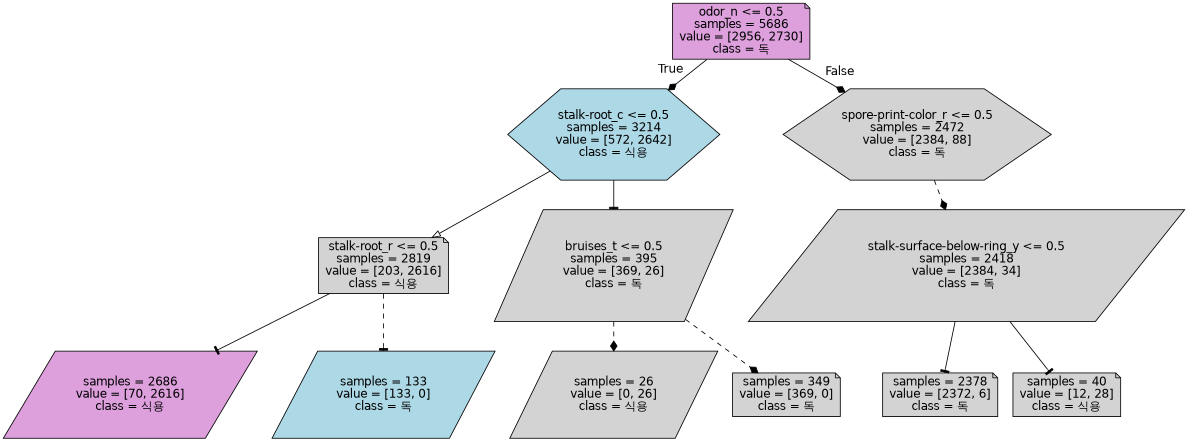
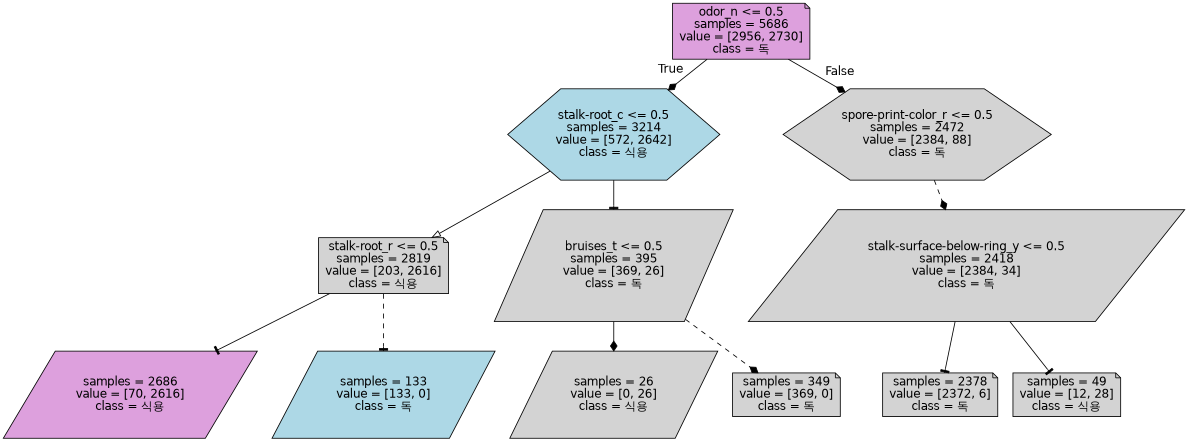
edge "bruises_t <= 0.5 samples = 395 value = [369, 26] class = 독" -> "samples = 26 value = [0, 26] class = 식용": style dashed -> solid
node "samples = 40 value = [12, 28] class = 식용": label "samples = 40 value = [12, 28] class = 식용" -> "samples = 49 value = [12, 28] class = 식용"
